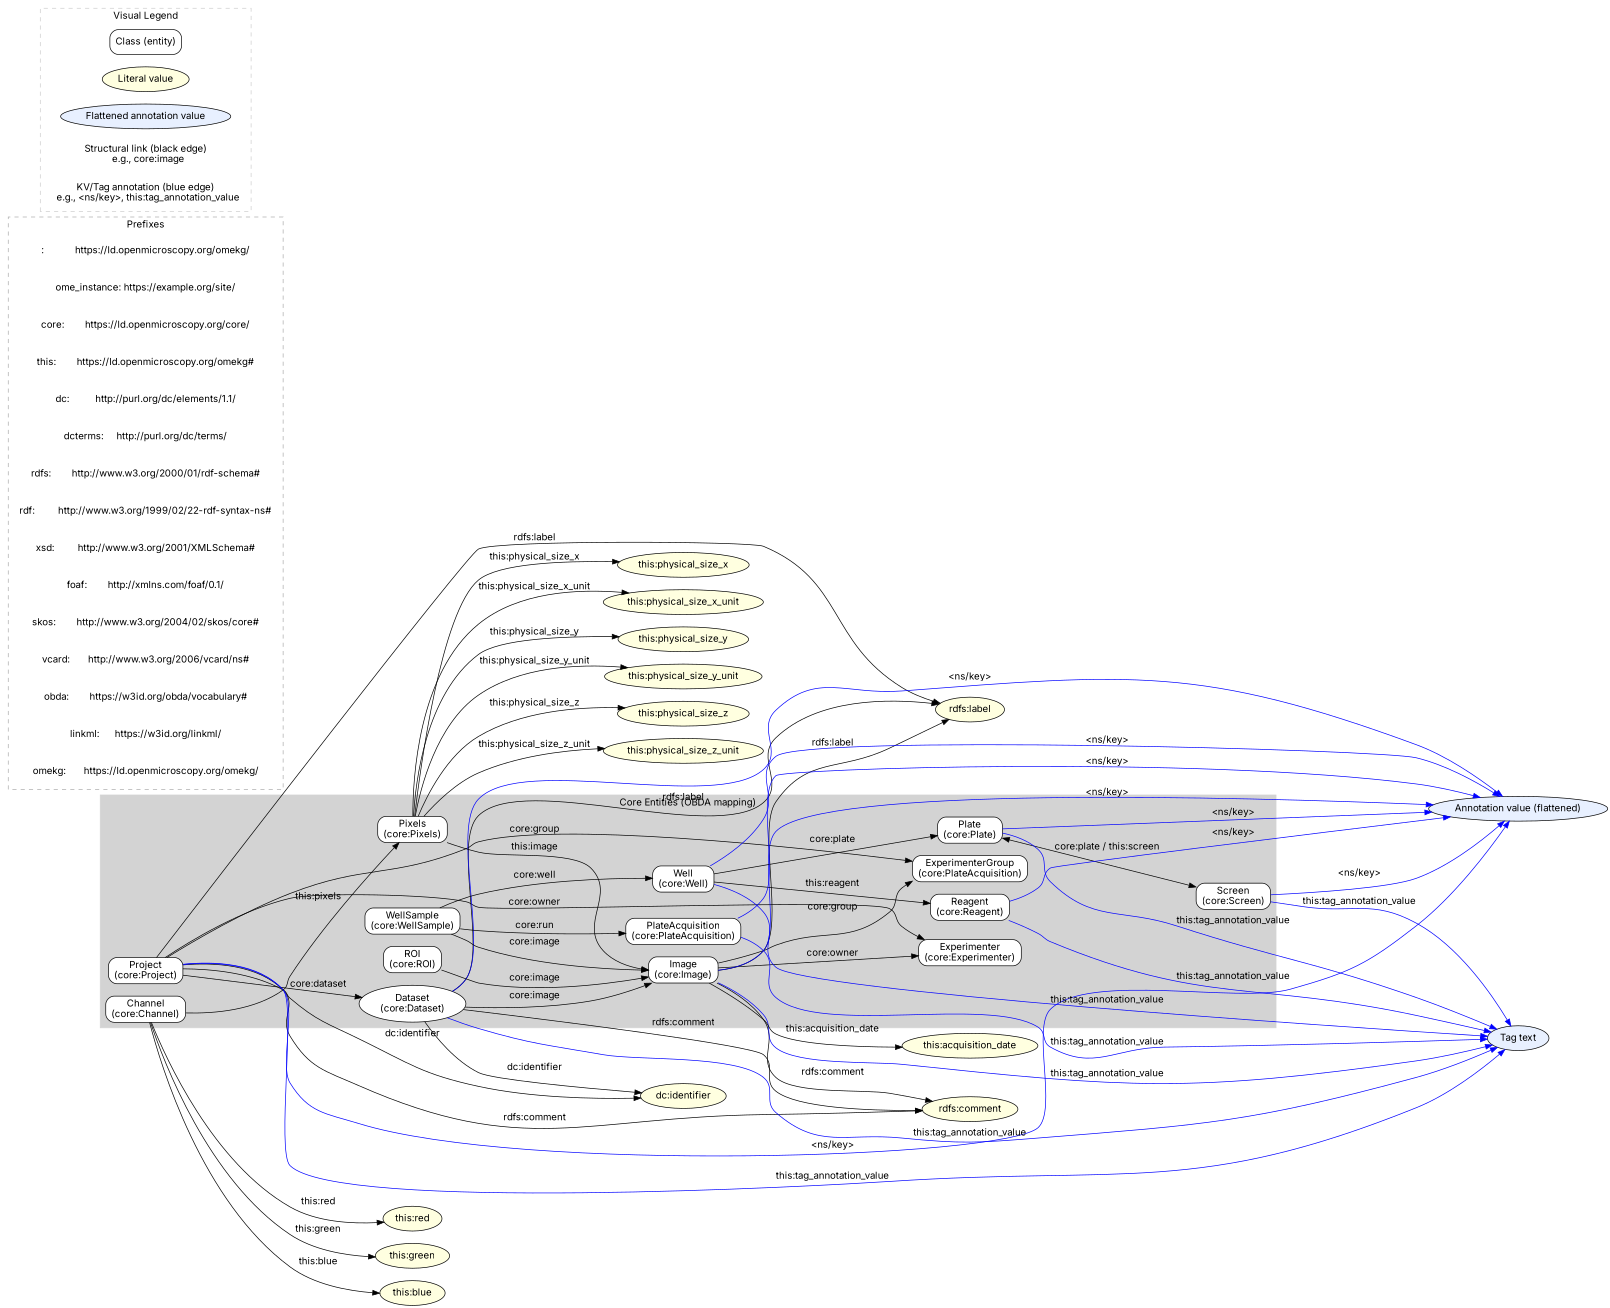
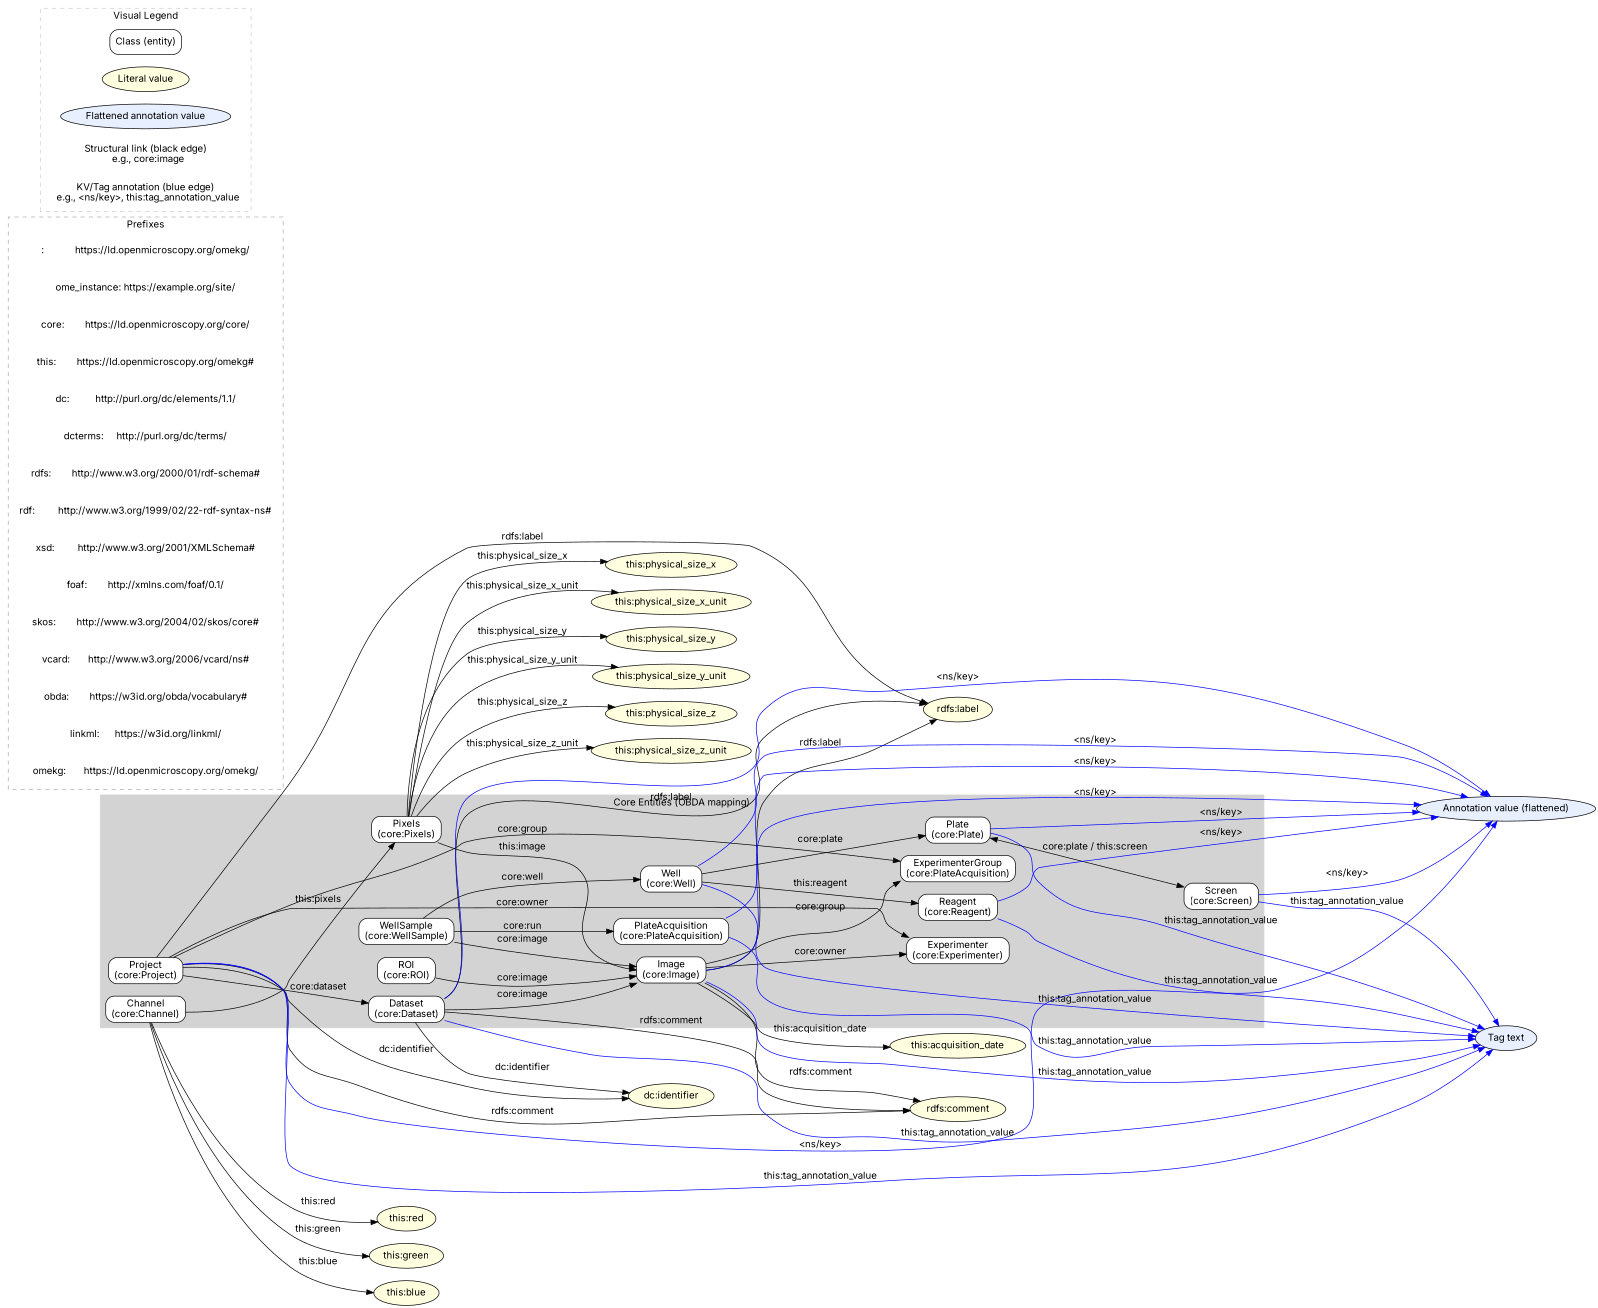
node "Dataset (core:Dataset)": shape ellipse -> box
